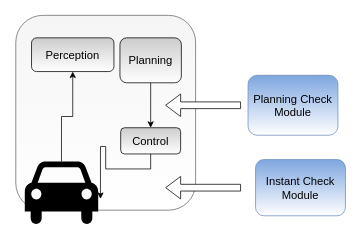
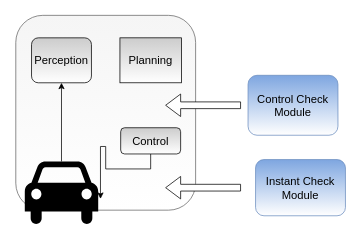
node "Perception": size 83x34 -> 60x45
node "Planning": shape rounded rectangle -> rectangle
edge "Planning" -> "Control": removed
node "Planning Check Module": label "Planning Check Module" -> "Control Check Module"
